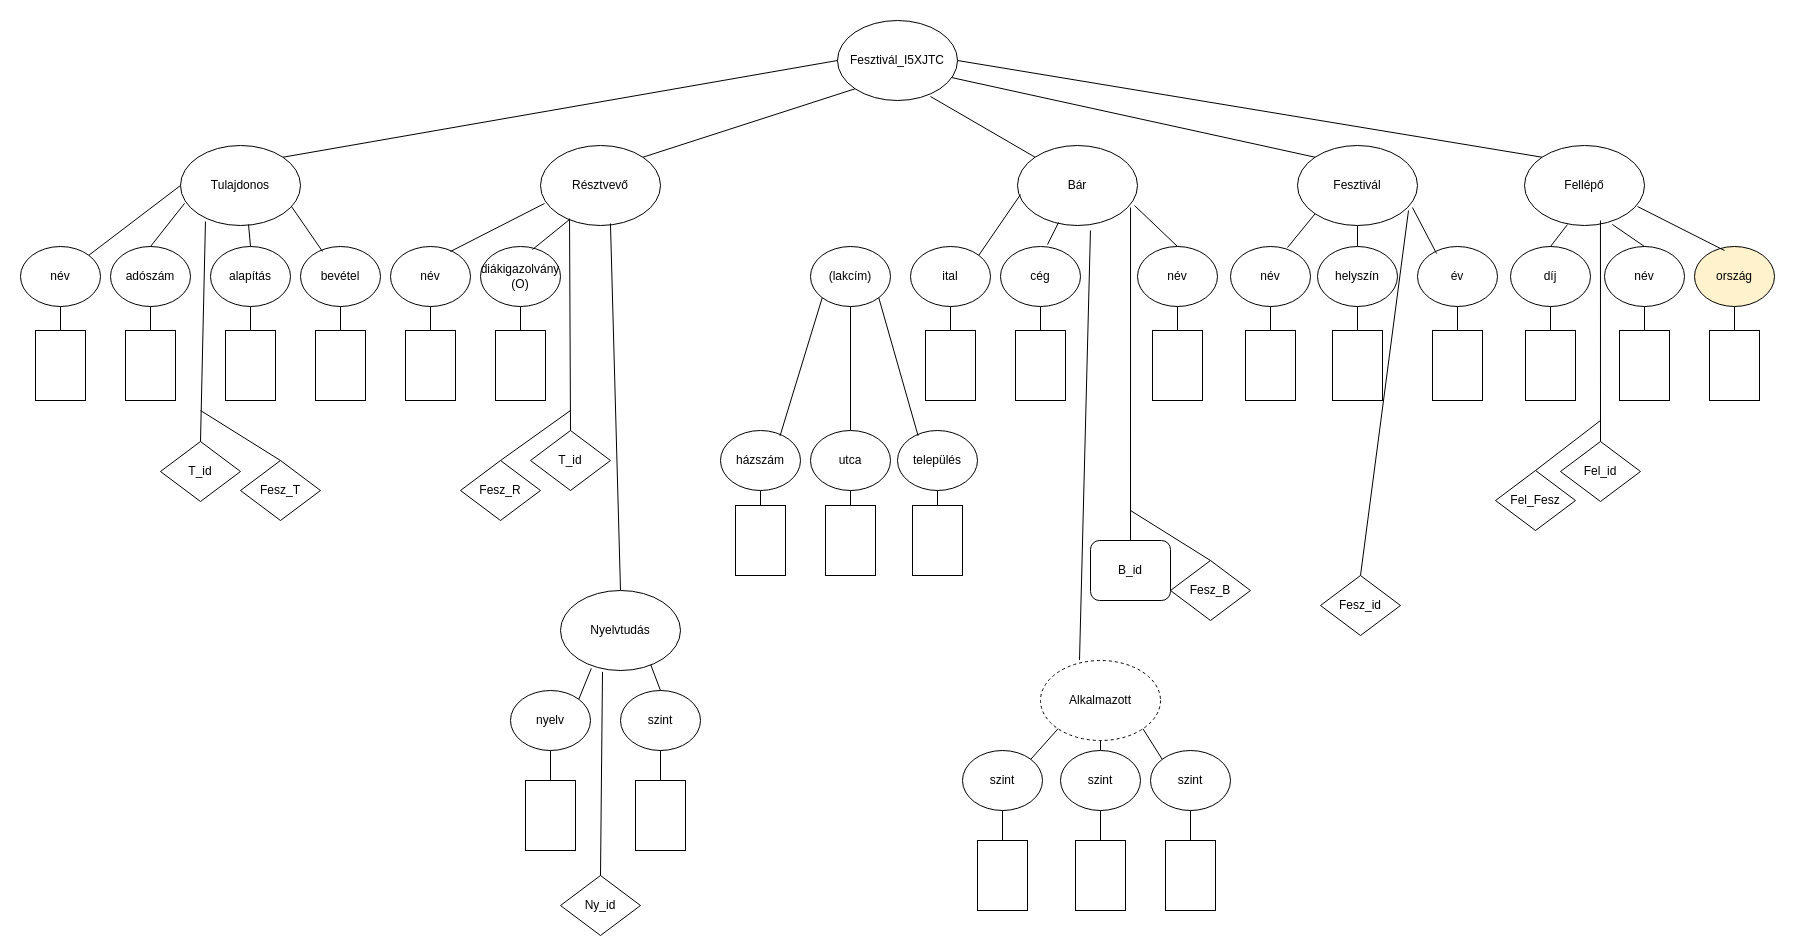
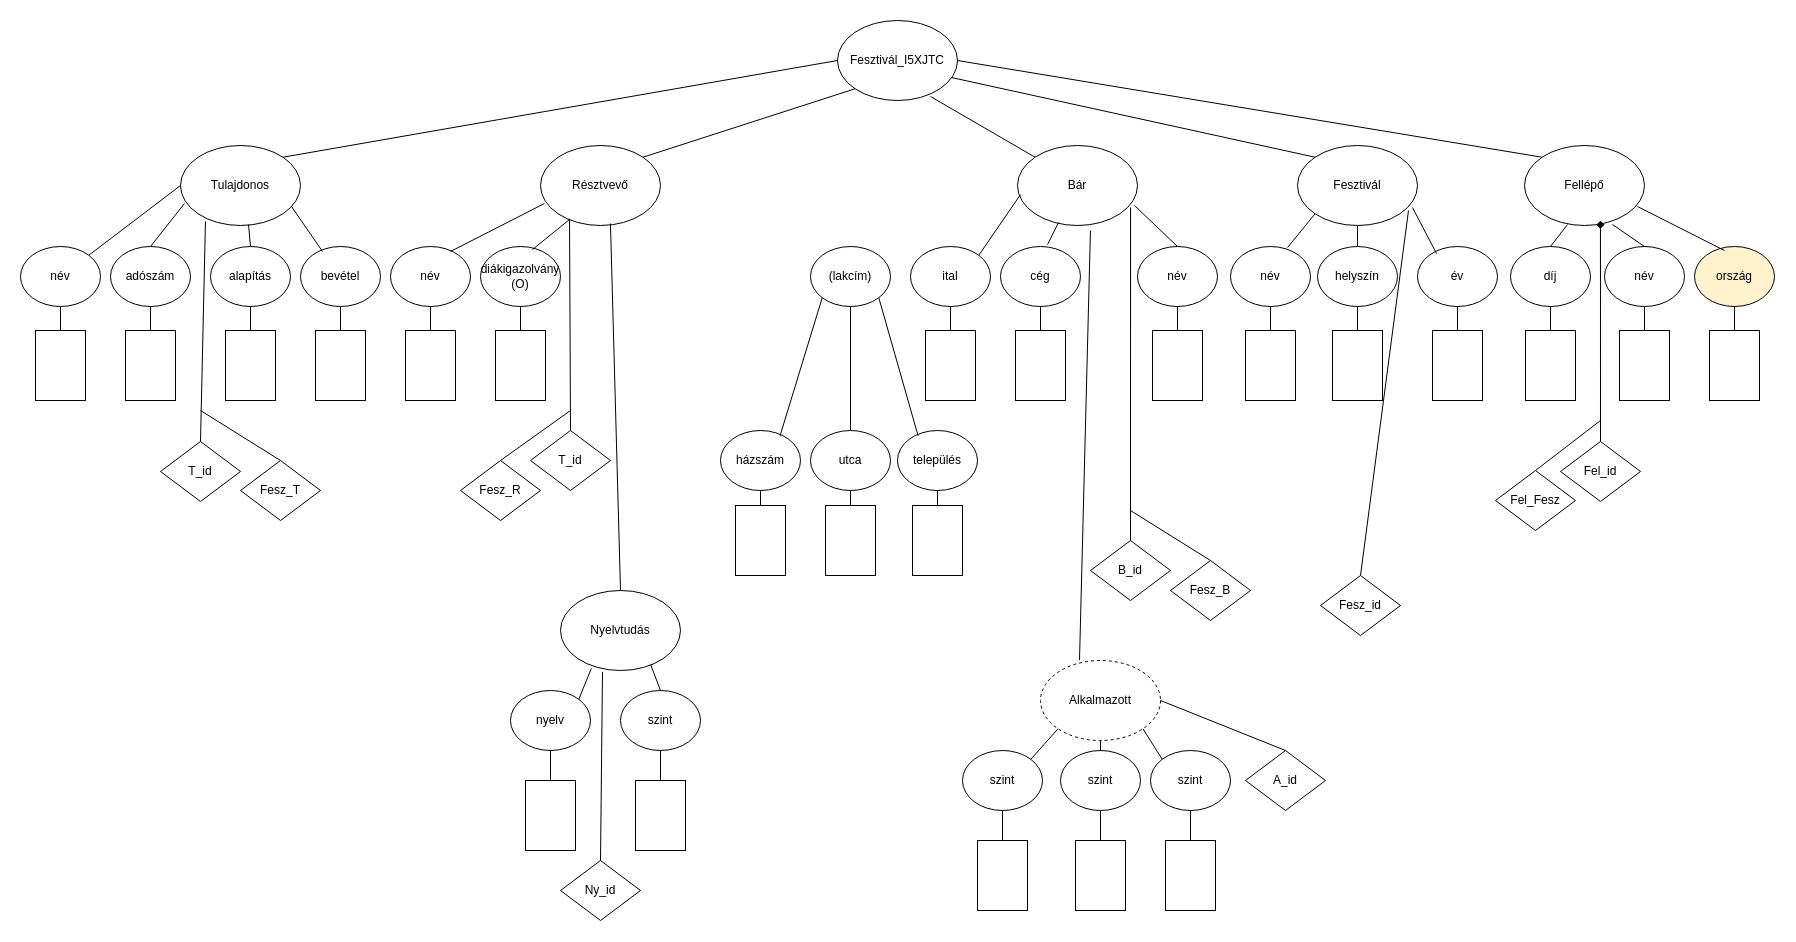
edge "Fellépő" -- "Fel_id": arrowhead none -> diamond
node "B_id": shape rounded rectangle -> diamond
edge "Alkalmazott" -- "A_id": added
node "A_id": added
node "Ny_id": moved (601, 906) -> (601, 891)
